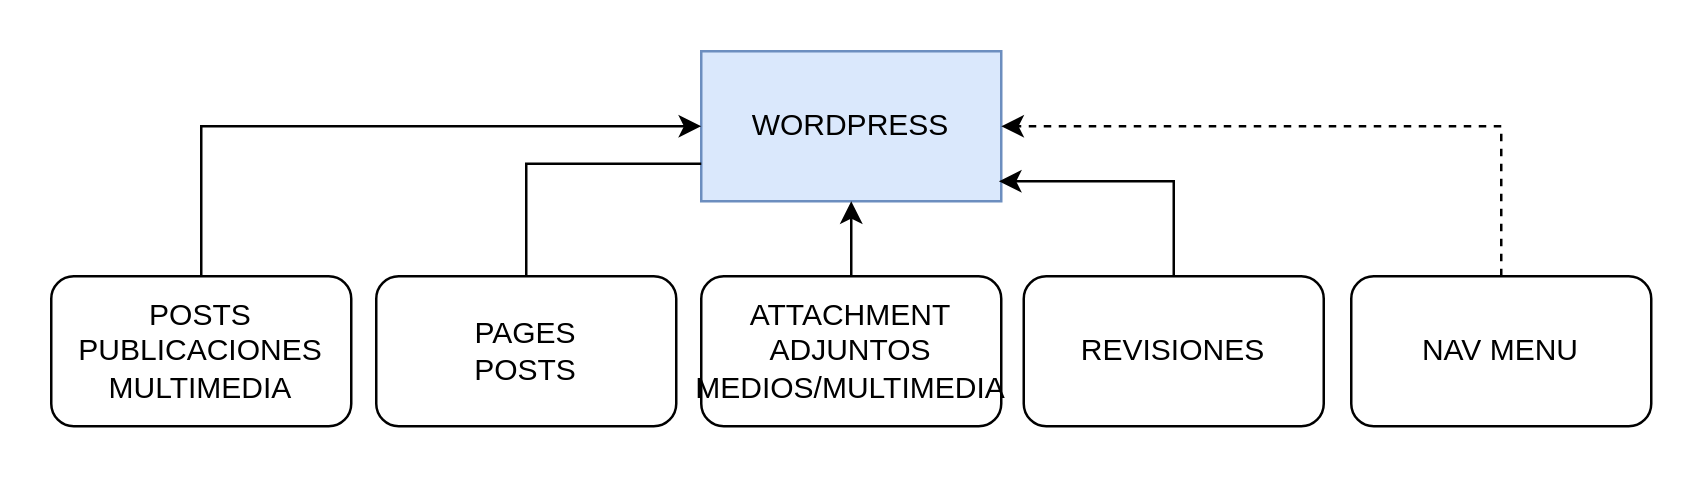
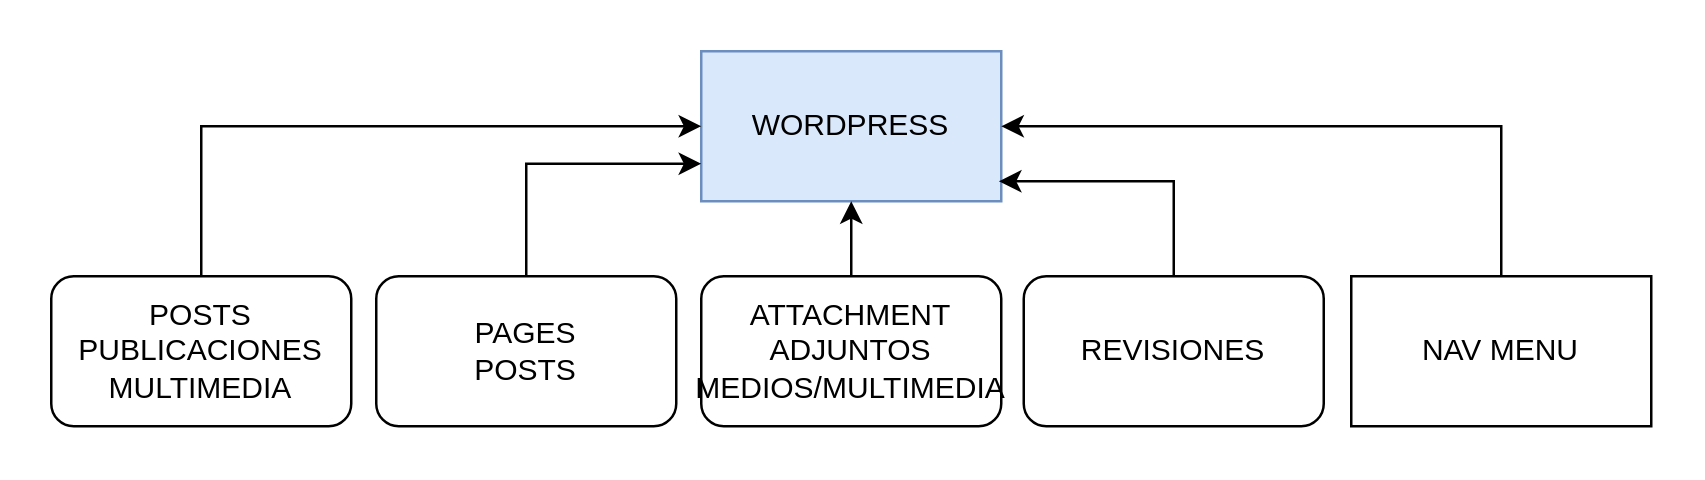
edge "NAV MENU" -> "WORDPRESS": style dashed -> solid
edge "WORDPRESS" -- "PAGES POSTS": arrowhead none -> classic
node "NAV MENU": shape rounded rectangle -> rectangle
